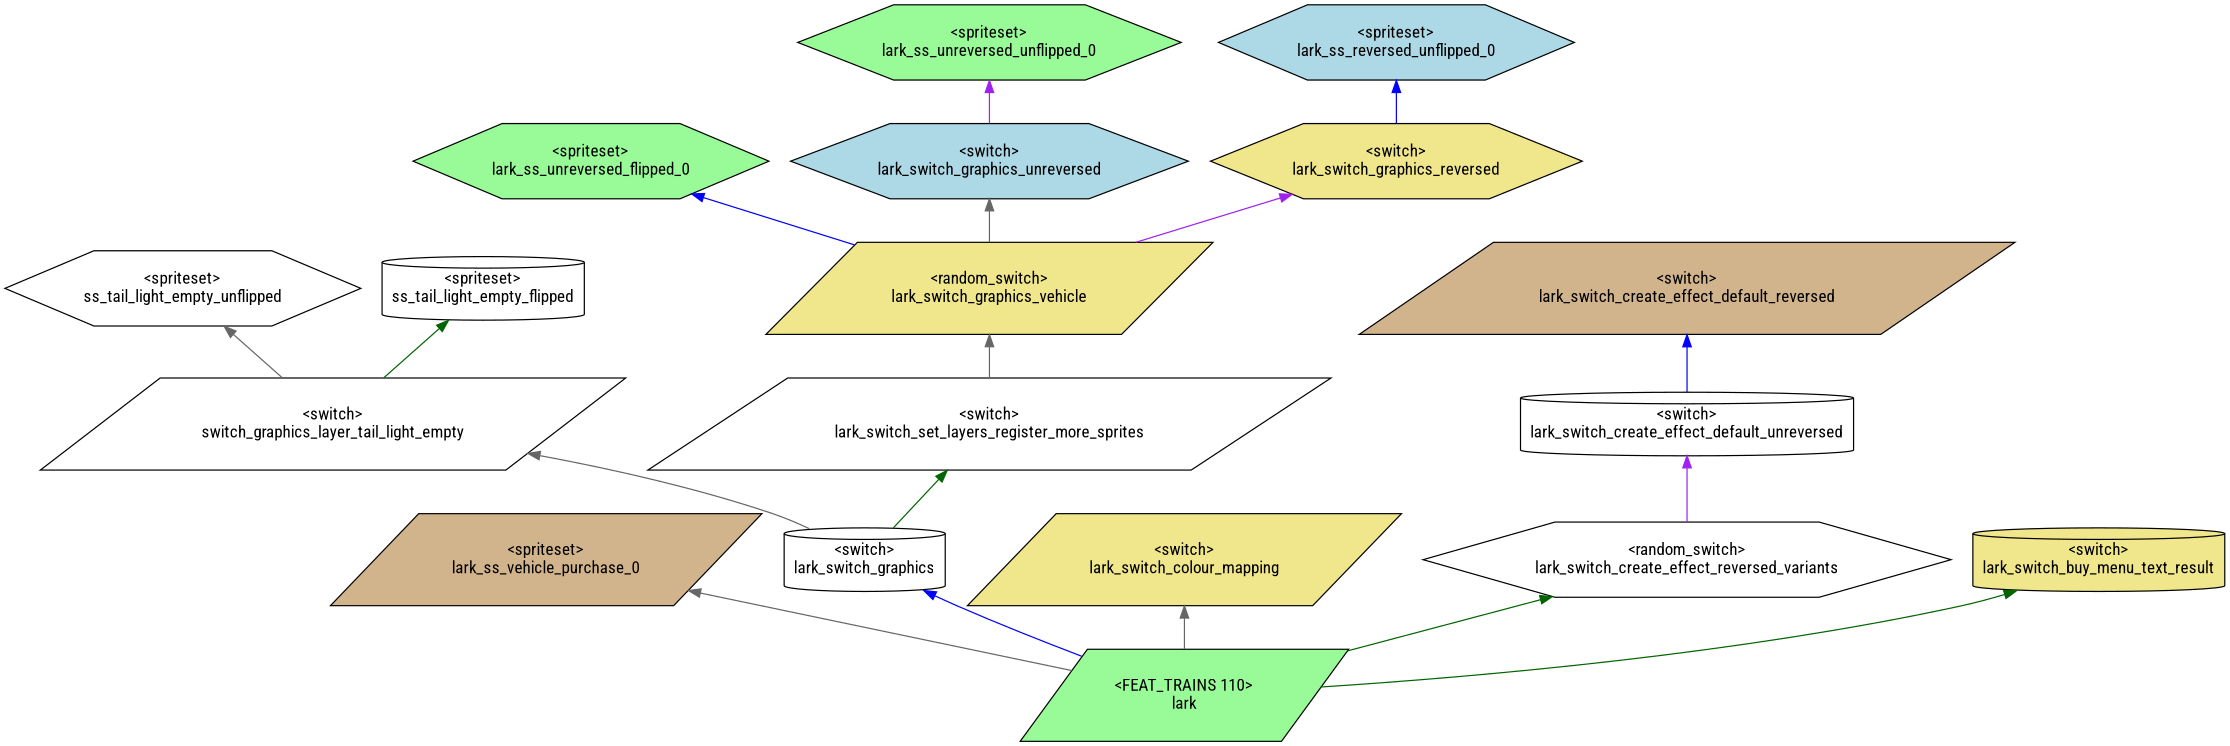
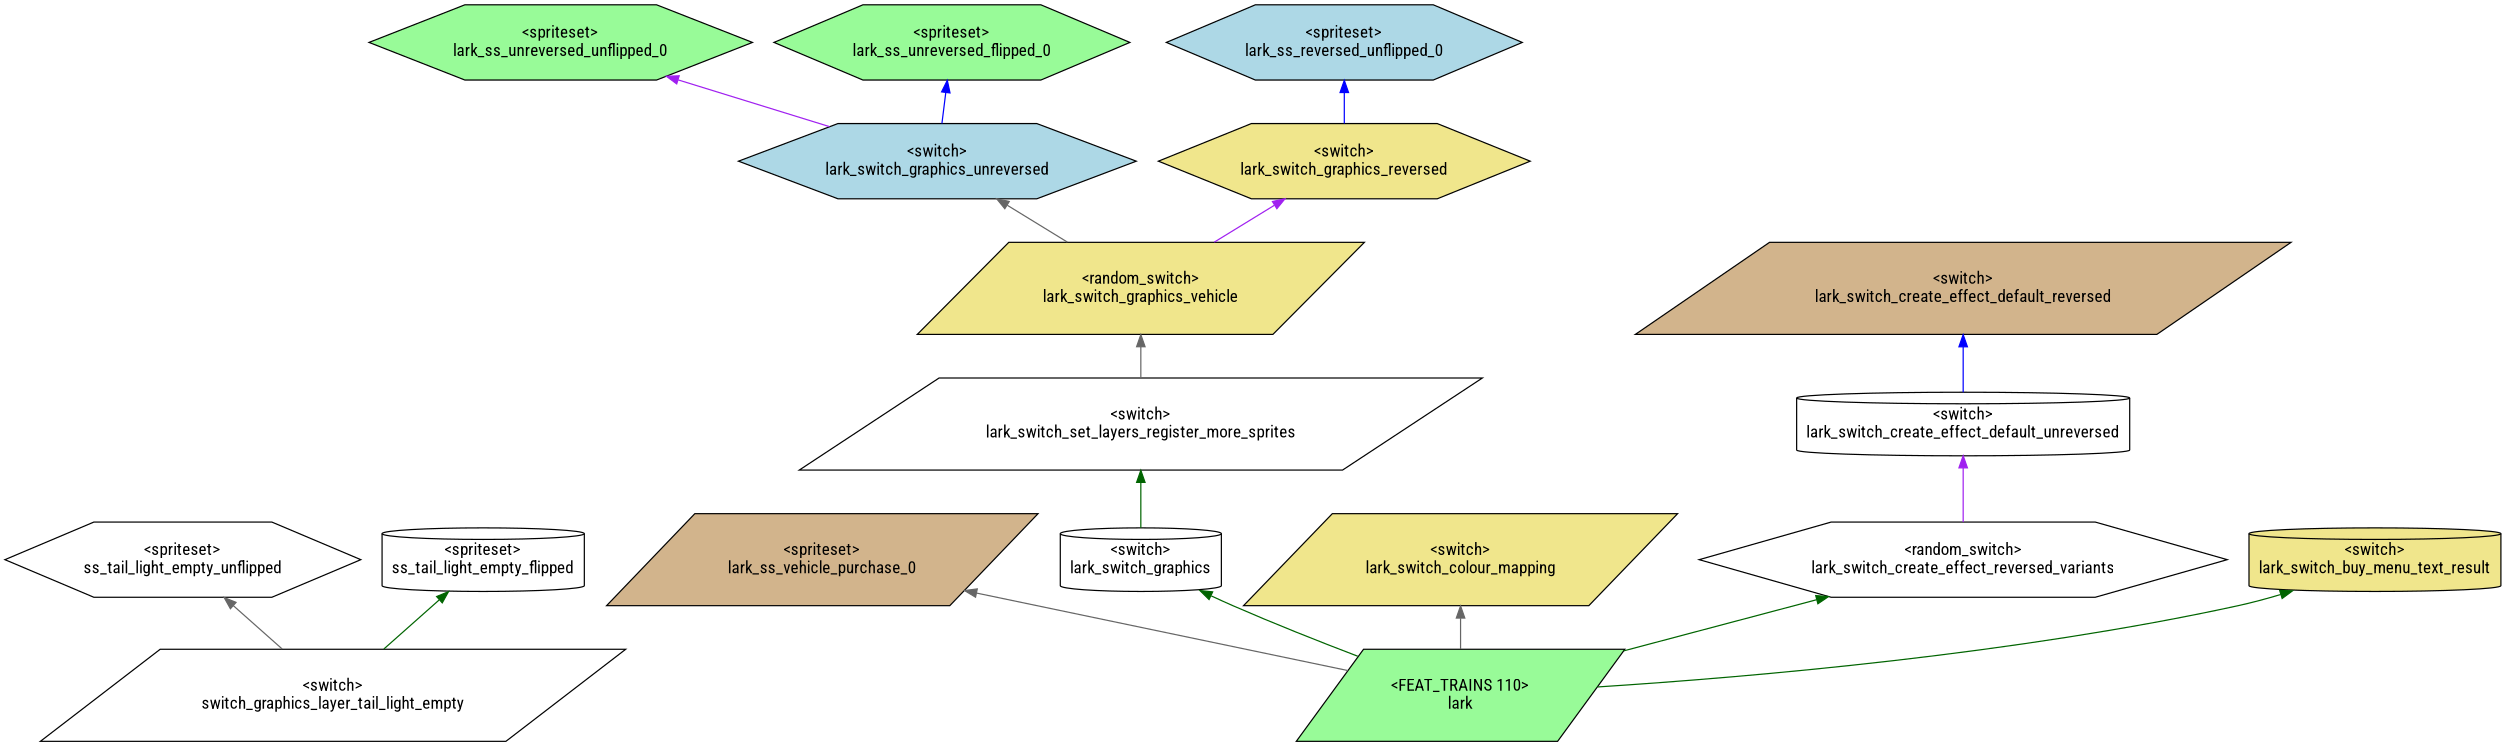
edge "<random_switch> lark_switch_graphics_vehicle" -> "<spriteset> lark_ss_unreversed_flipped_0": now "<switch> lark_switch_graphics_unreversed" -> "<spriteset> lark_ss_unreversed_flipped_0"
edge "<switch> lark_switch_graphics" -> "<switch> switch_graphics_layer_tail_light_empty": removed
edge "<FEAT_TRAINS 110> lark" -> "<switch> lark_switch_graphics": color blue -> darkgreen
